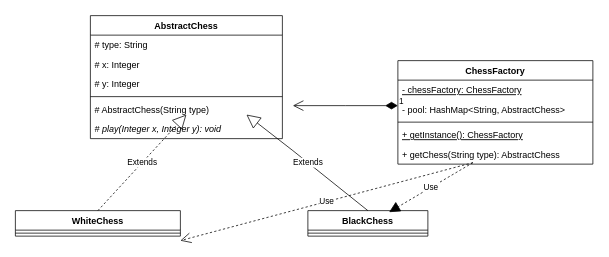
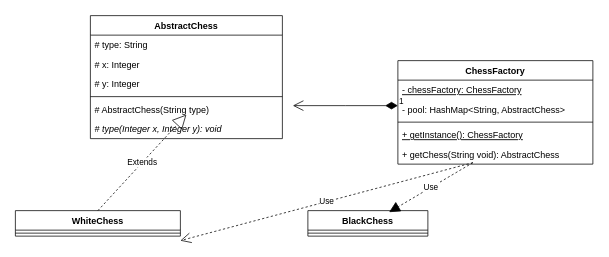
node "# play(Integer x, Integer y): void": label "# play(Integer x, Integer y): void" -> "# type(Integer x, Integer y): void"
node "+ getChess(String type): AbstractChess": label "+ getChess(String type): AbstractChess" -> "+ getChess(String void): AbstractChess"
edge "BlackChess" -> "# AbstractChess(String type)": removed, label "Extends"
